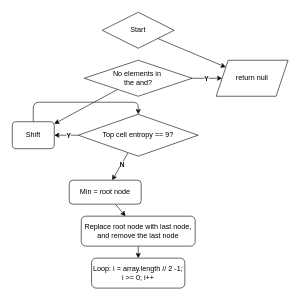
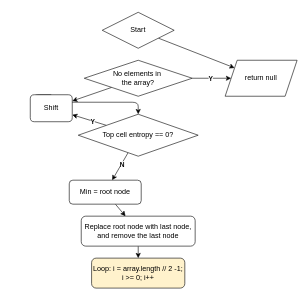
node "No elements in the and?": label "No elements in the and?" -> "No elements in the array?"
node "return null": moved (252, 78) -> (261, 78)
node "Shift": moved (33, 135) -> (51, 108)
node "Top cell entropy == 9?": label "Top cell entropy == 9?" -> "Top cell entropy == 0?"
node "Loop: i = array.length // 2 -1; i >= 0; i++": fillcolor #ffffff -> #fff2cc
